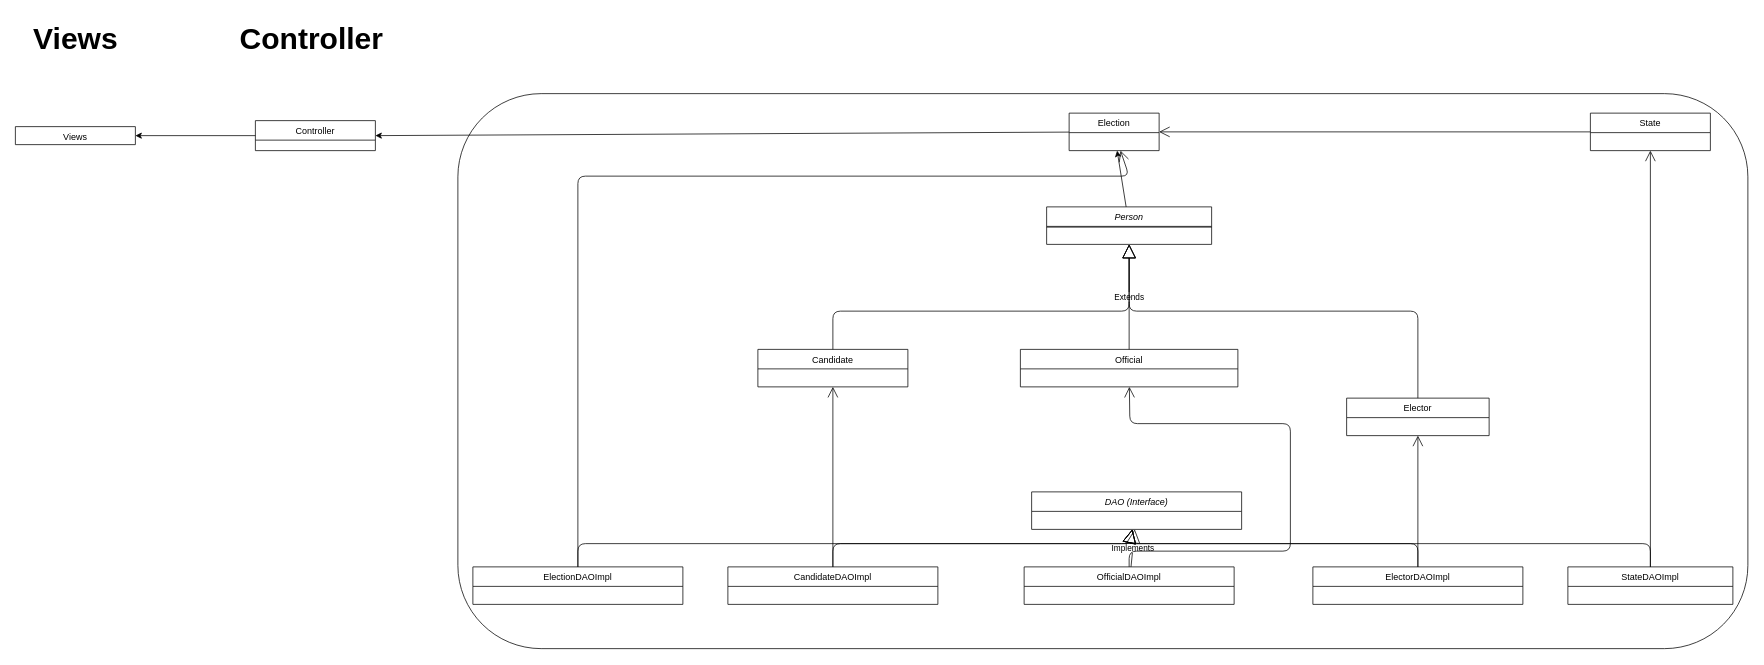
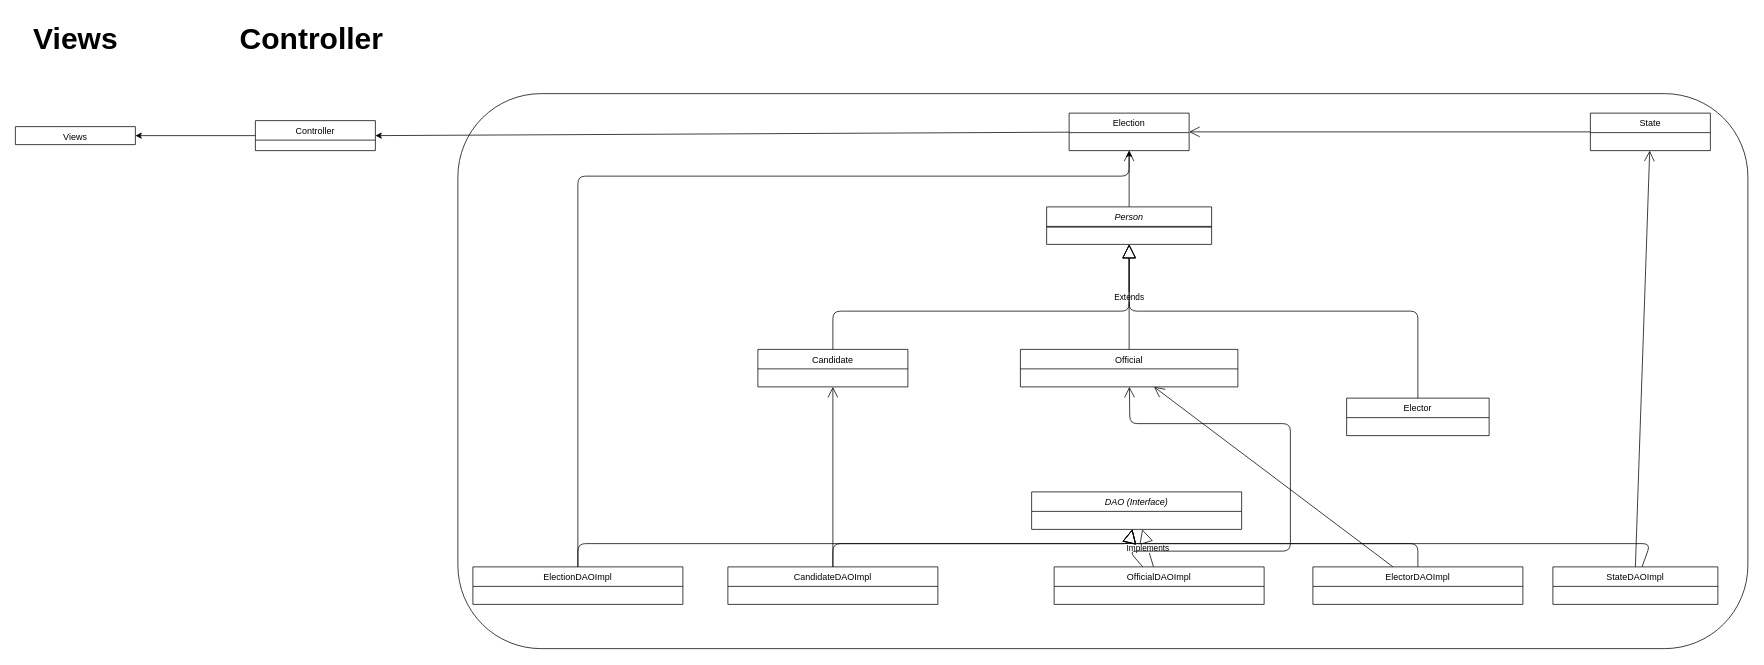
node "Election": size 90x38 -> 120x38
edge "ElectorDAOImpl" -> "Elector": now "ElectorDAOImpl" -> "Official"
node "OfficialDAOImpl": moved (1129, 585) -> (1159, 585)
node "StateDAOImpl": moved (1650, 585) -> (1635, 585)
